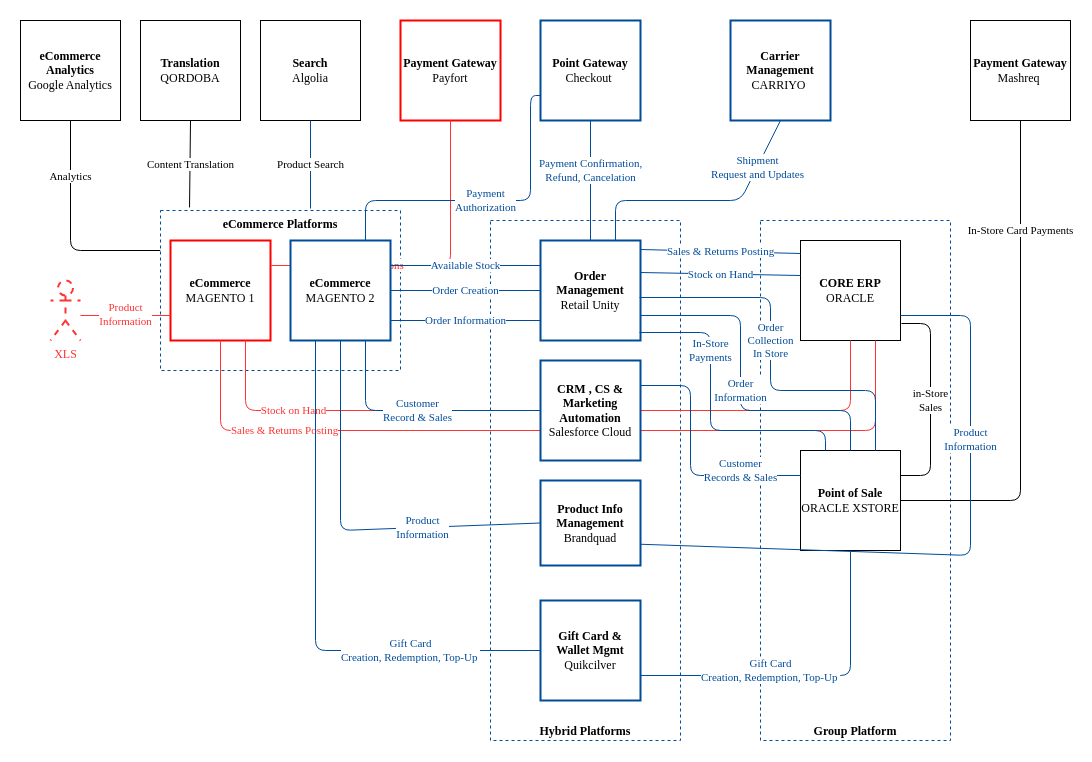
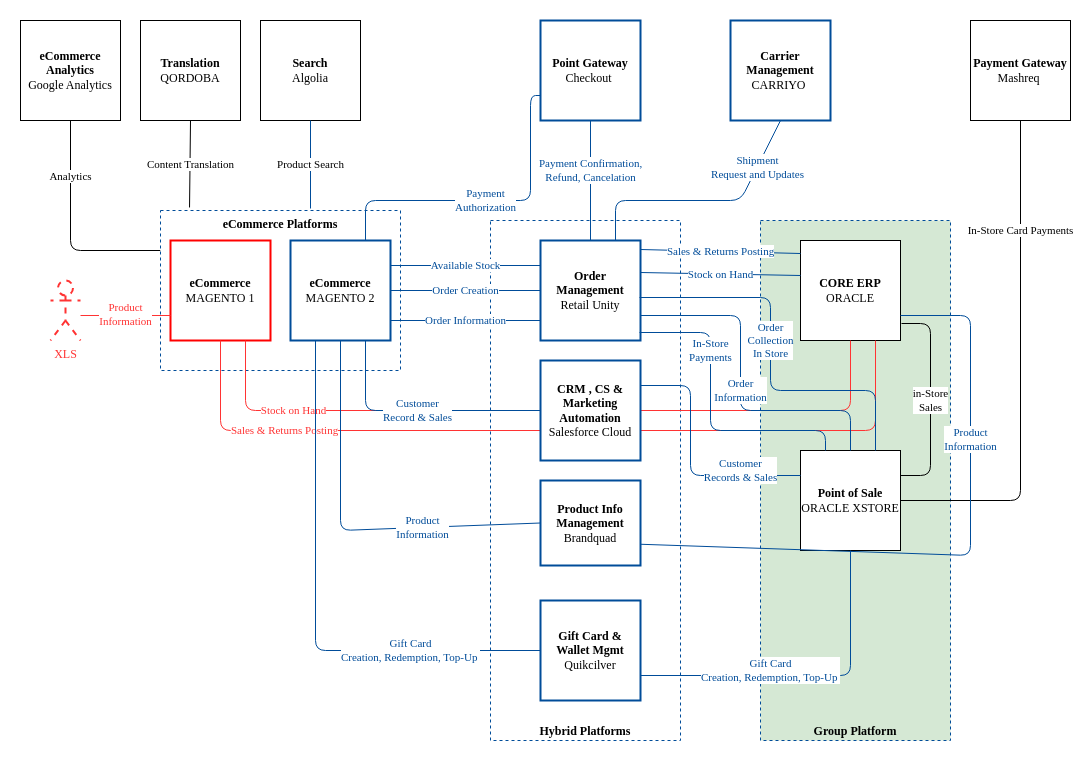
node "Payment Gateway Payfort": removed
edge "Payment Gateway Payfort" -- "eCommerce MAGENTO 1": removed, label "All Payment Operations"
node "Group Platform": fillcolor #ffffff -> #d5e8d4
